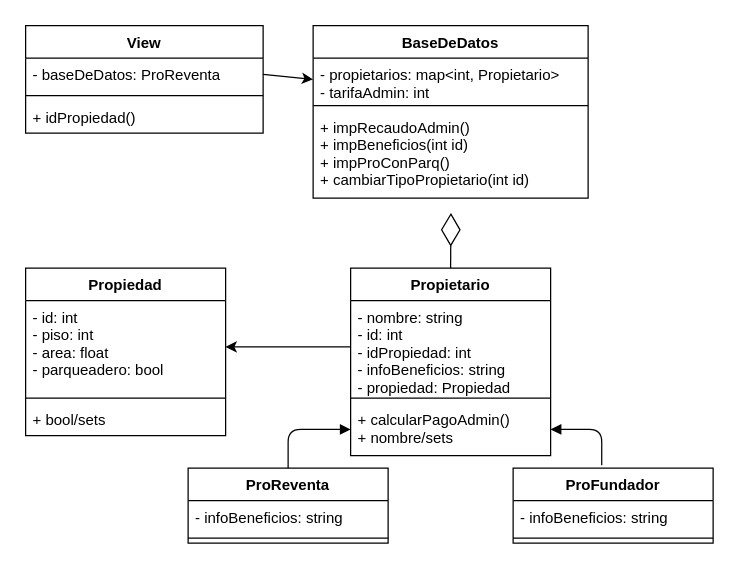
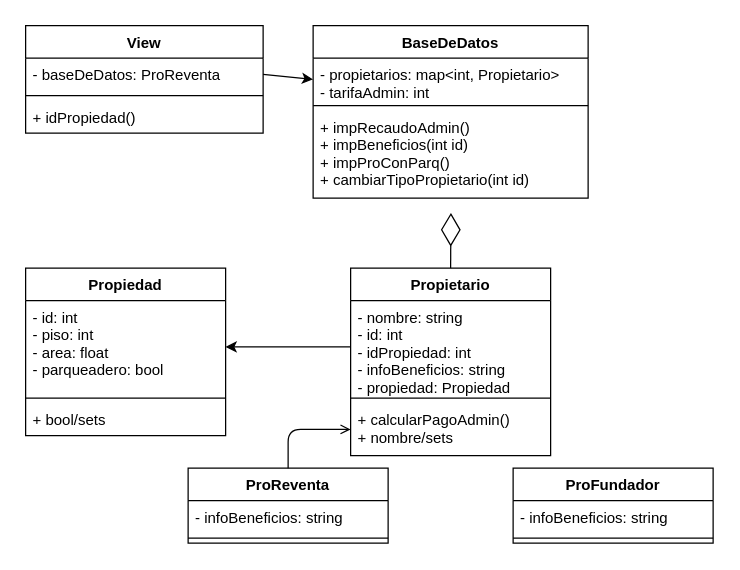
edge "ProReventa" -> "+ calcularPagoAdmin() + nombre/sets": arrowhead block -> open
edge "ProFundador" -> "+ calcularPagoAdmin() + nombre/sets": removed
